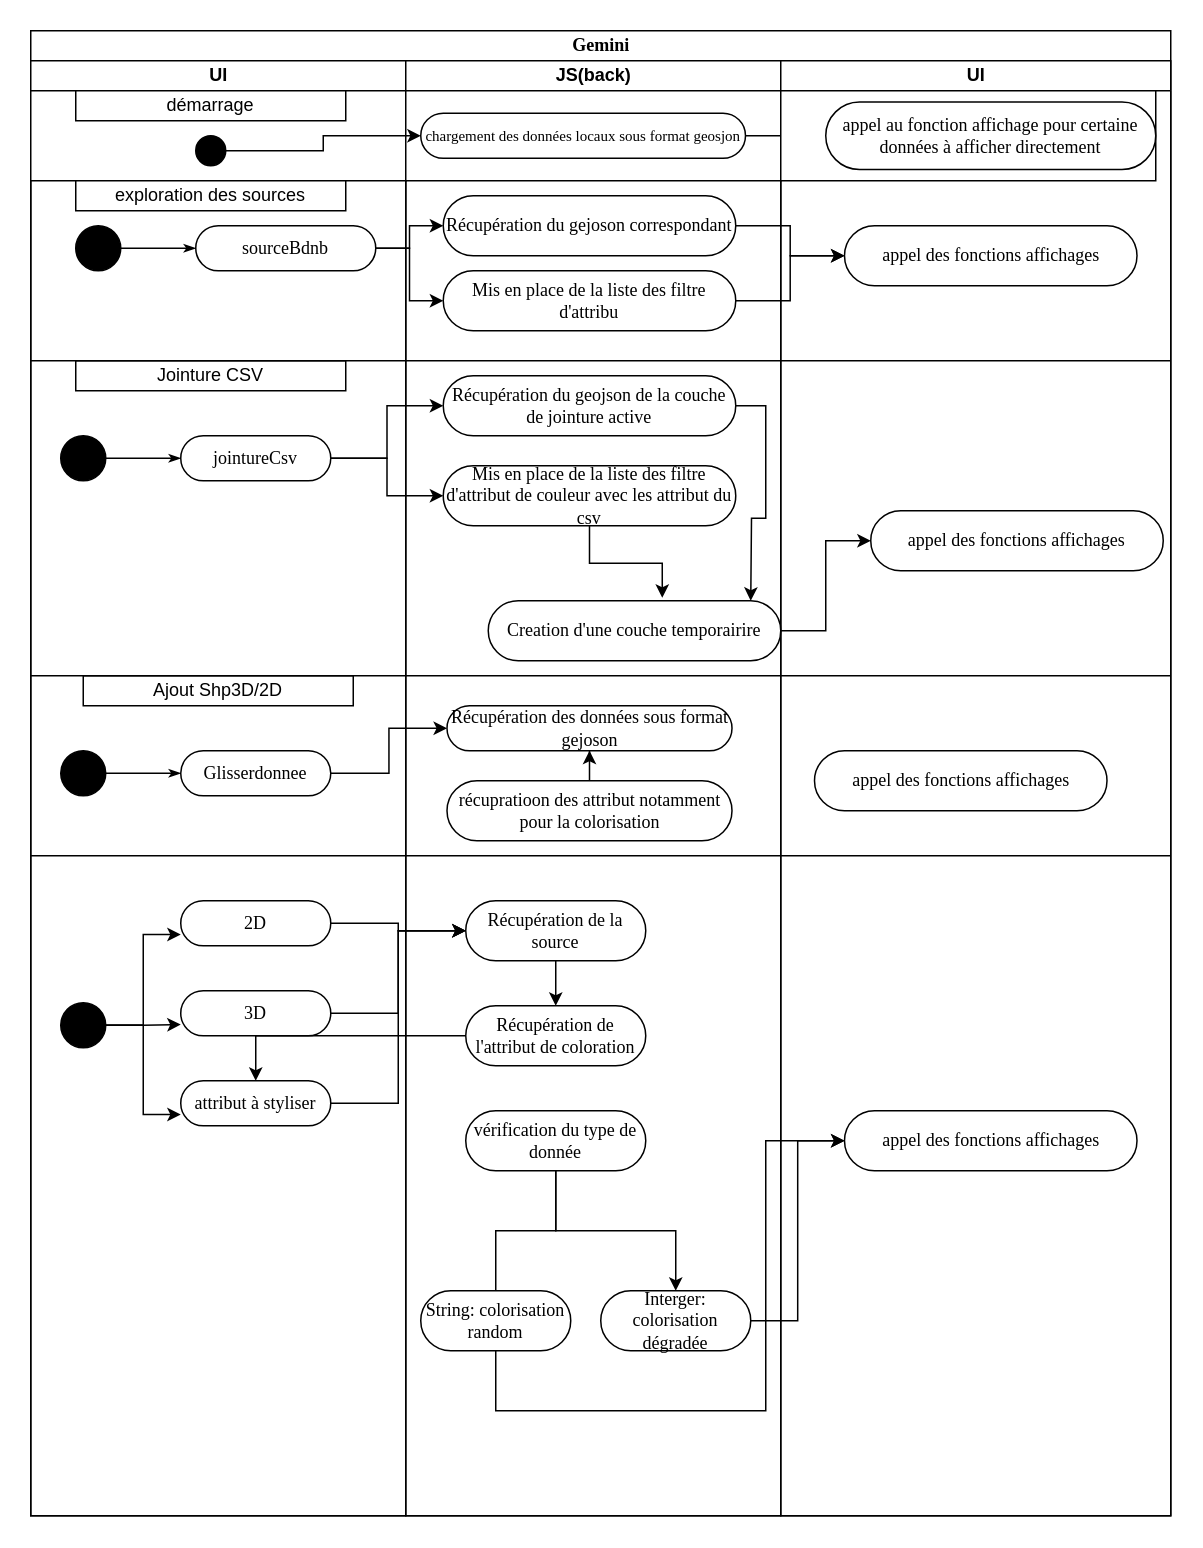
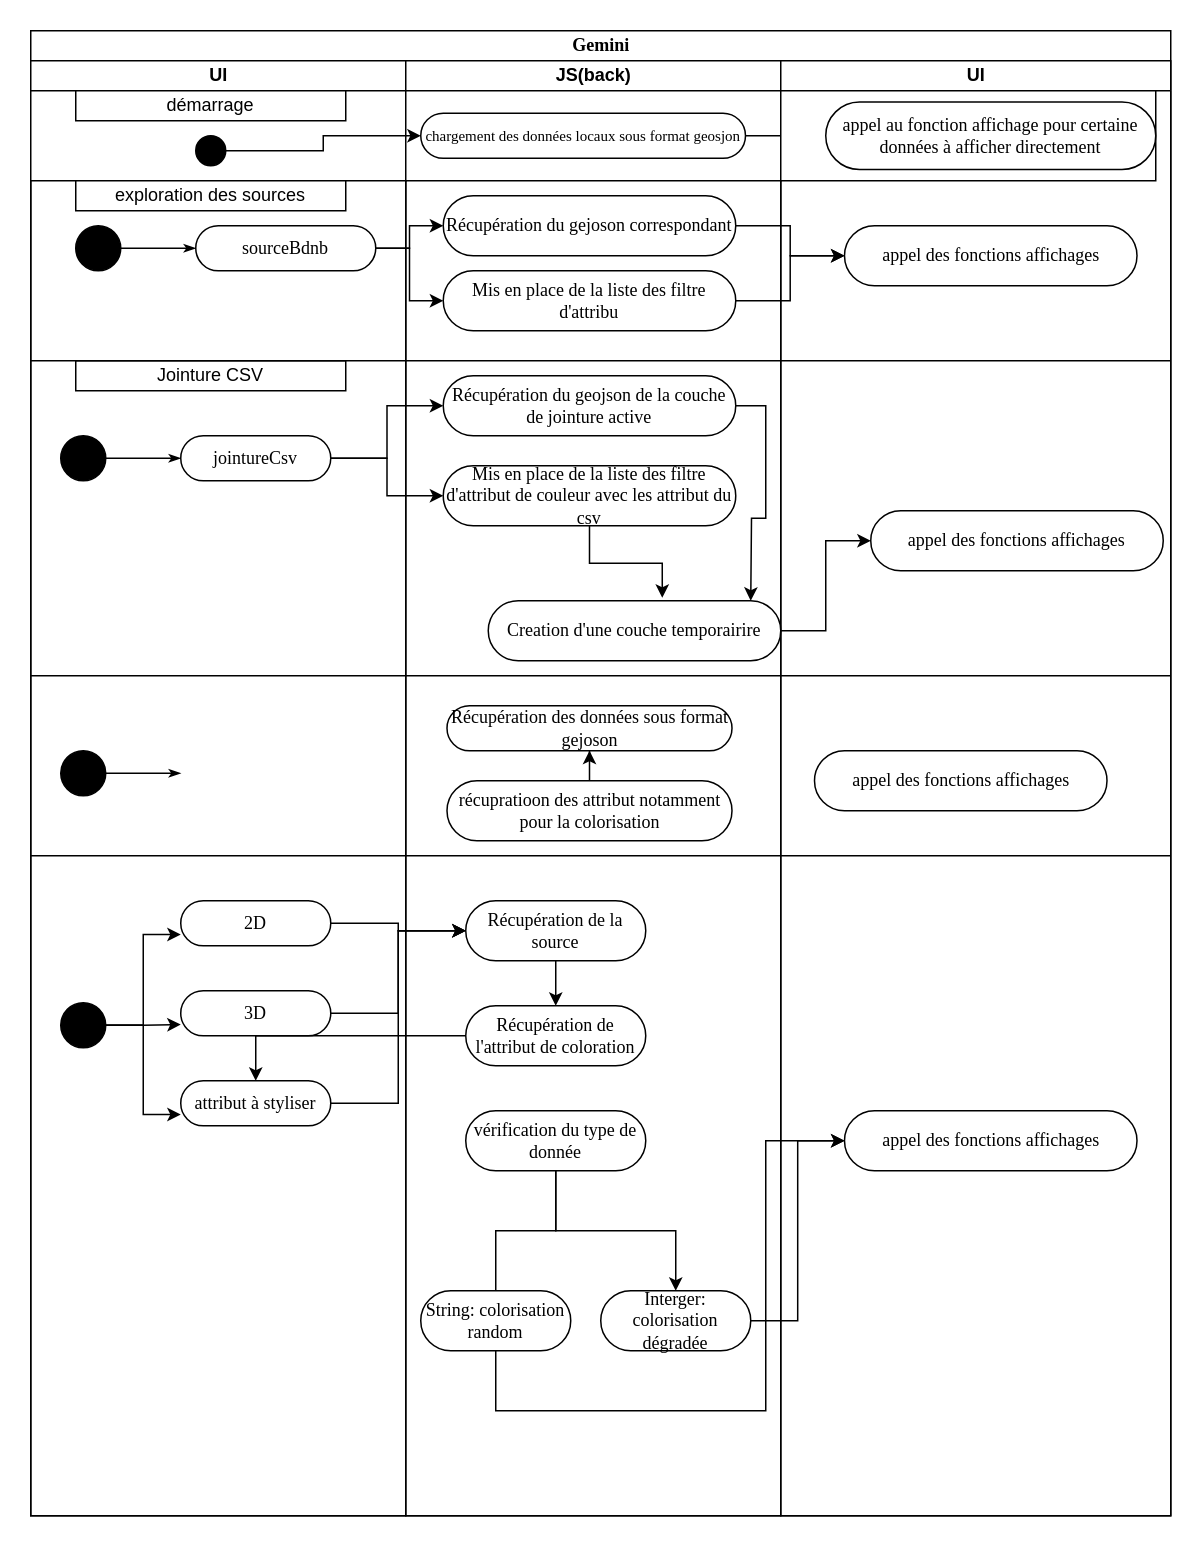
node "Ajout Shp3D/2D": removed
edge "Glisserdonnee" -> "Récupération des données sous format gejoson": removed
node "Glisserdonnee": removed
